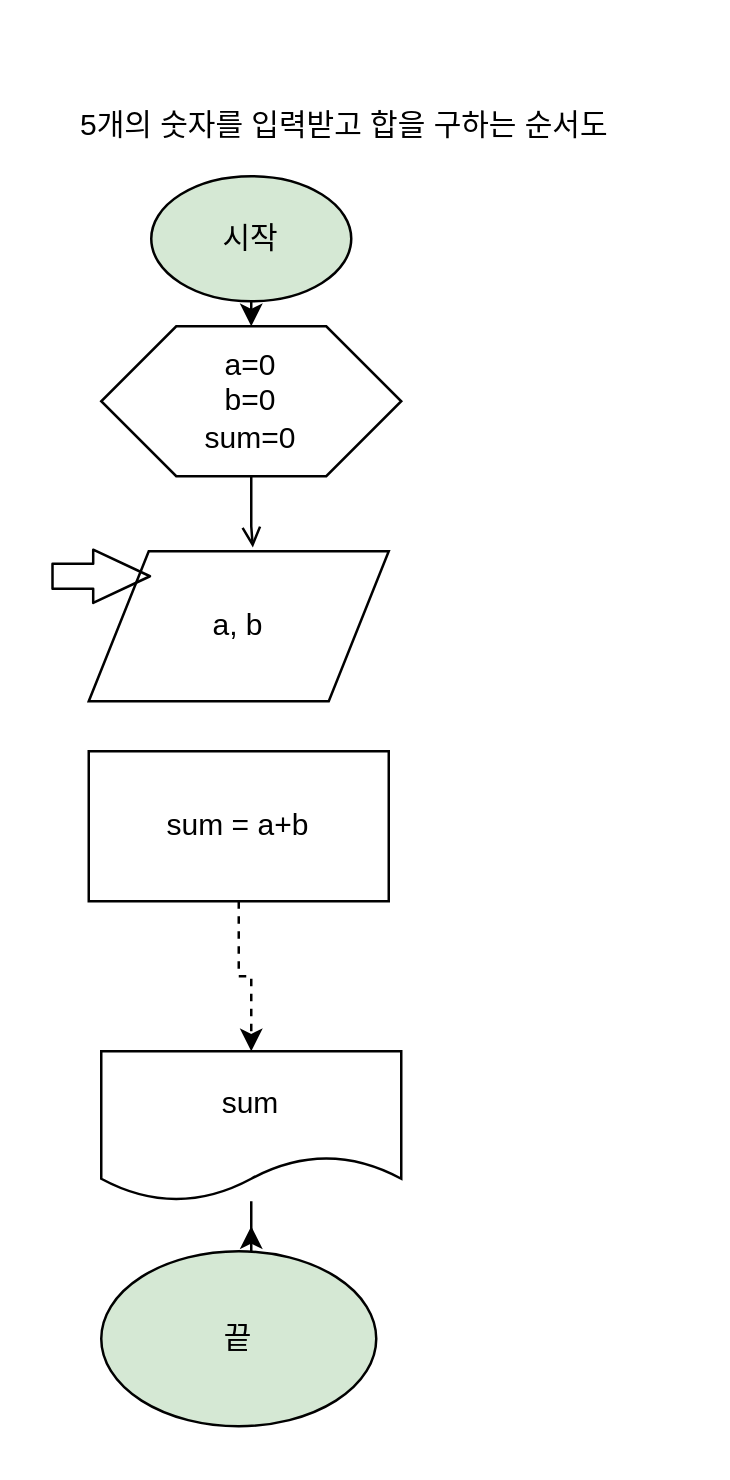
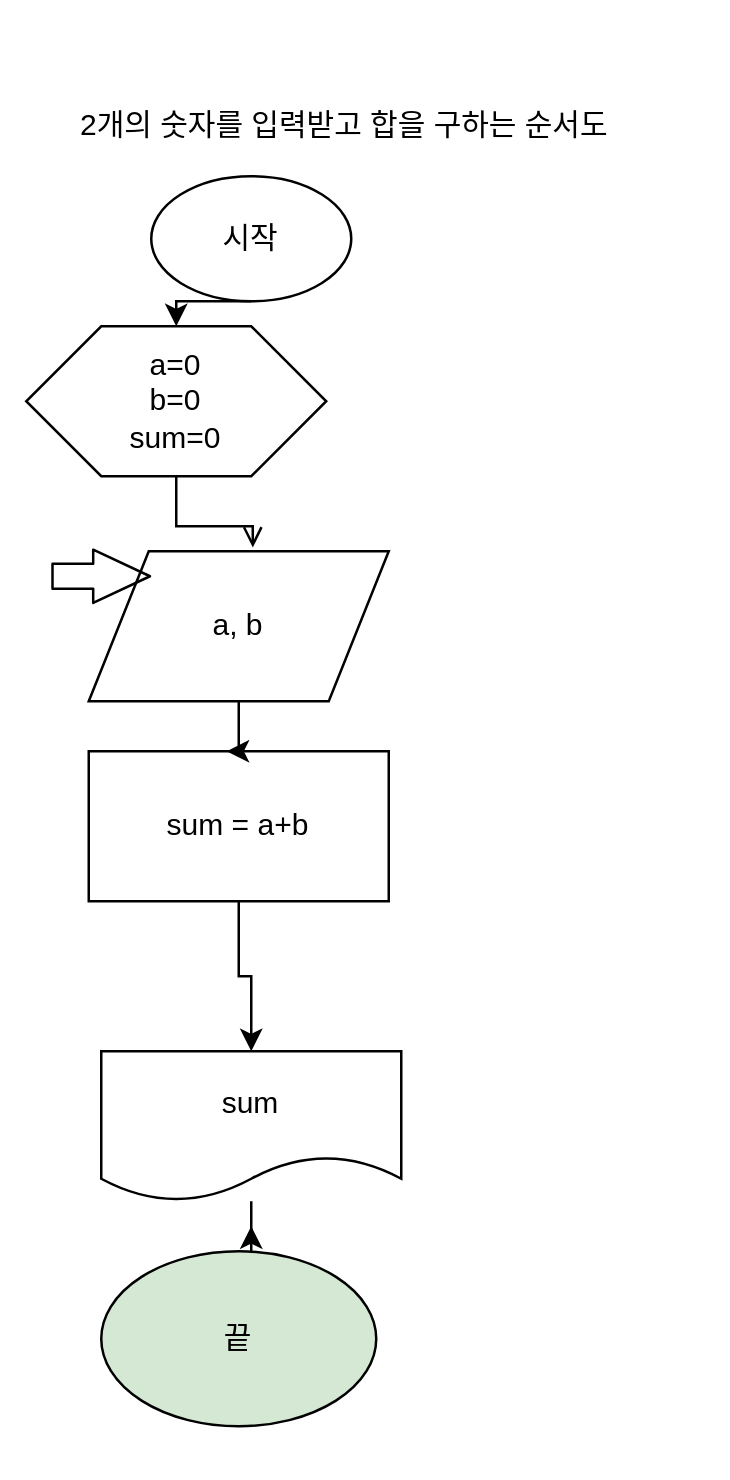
node "5개의 숫자를 입력받고 합을 구하는 순서도": label "5개의 숫자를 입력받고 합을 구하는 순서도" -> "2개의 숫자를 입력받고 합을 구하는 순서도"
node "시작": fillcolor #d5e8d4 -> #ffffff
node "a=0 b=0 sum=0": moved (251, 401) -> (176, 401)
edge "a, b" -> "sum = a+b": added
edge "sum = a+b" -> "sum": style dashed -> solid
